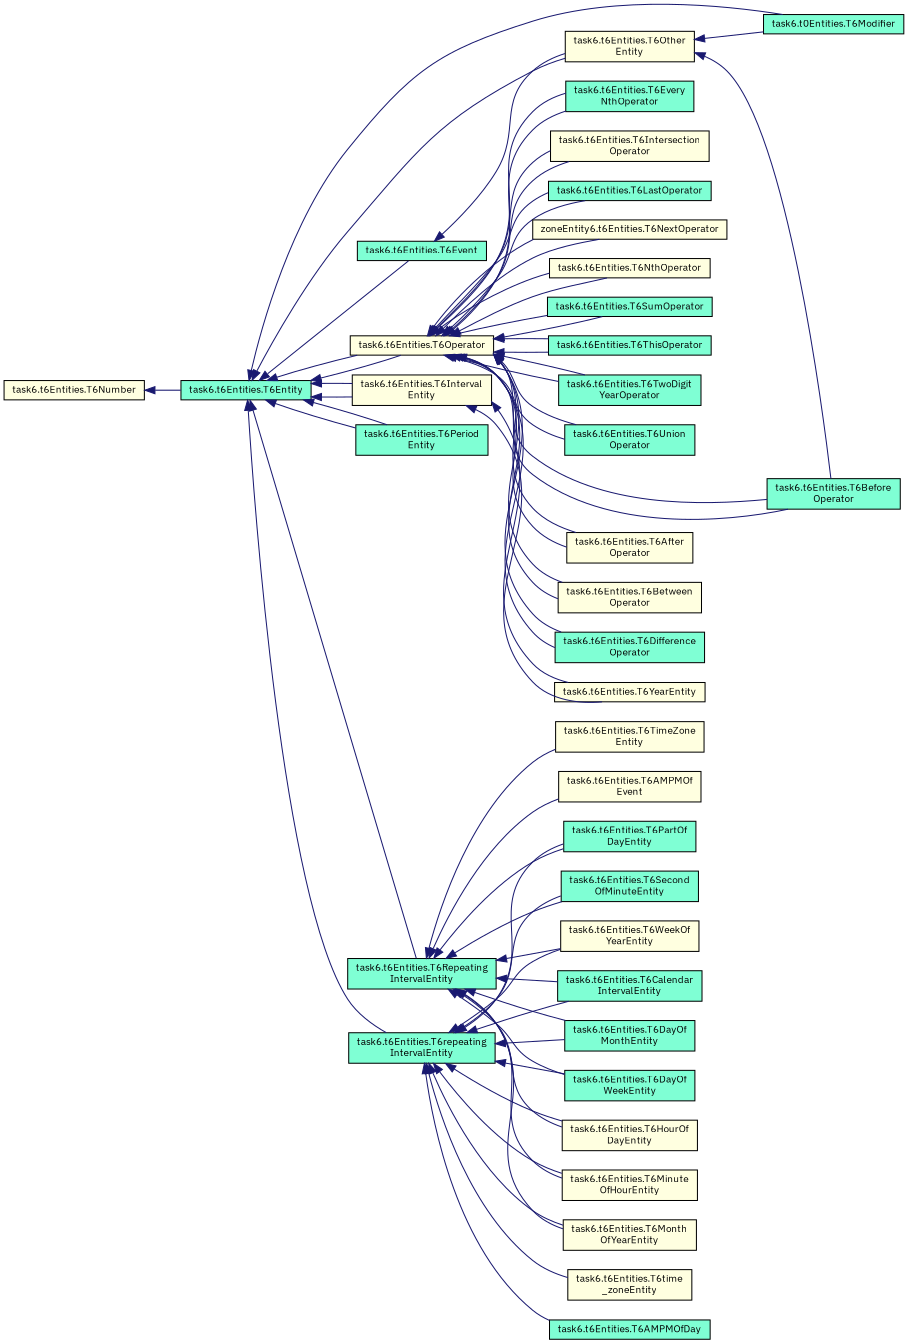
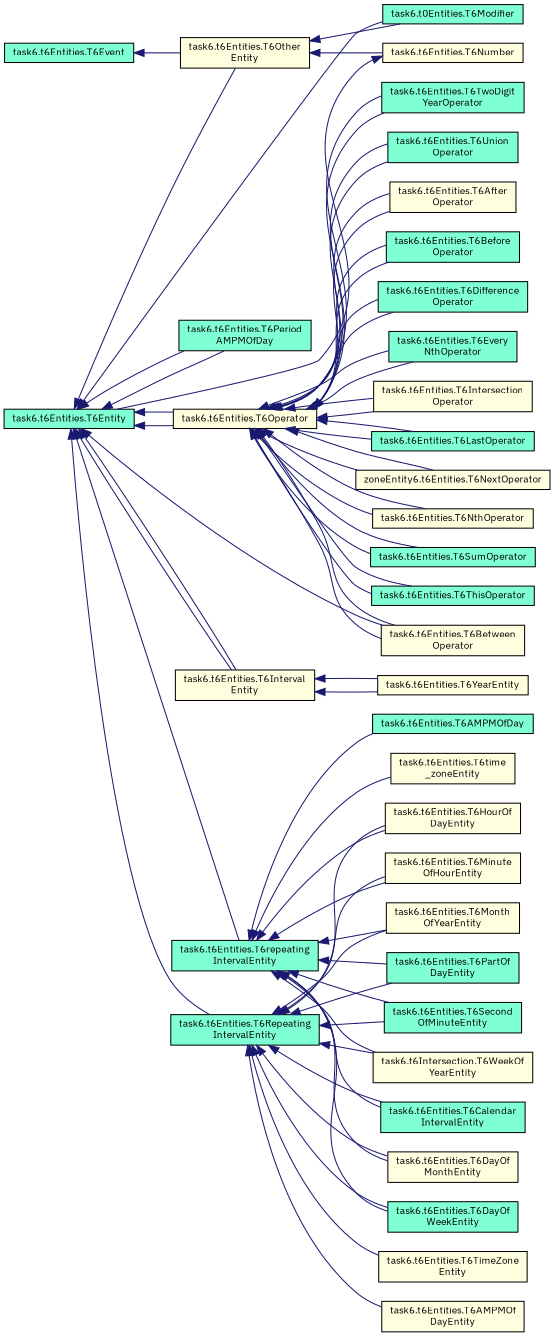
edge "task6.t6Entities.T6Before Operator" -> "task6.t6Entities.T6Other Entity": now "task6.t6Entities.T6Number" -> "task6.t6Entities.T6Other Entity"
edge "task6.t6Entities.T6Event" -> "task6.t6Entities.T6Entity": now "task6.t6Entities.T6Between Operator" -> "task6.t6Entities.T6Entity"
node "task6.t6Entities.T6Period Entity": label "task6.t6Entities.T6Period Entity" -> "task6.t6Entities.T6Period AMPMOfDay"
node "task6.t6Entities.T6AMPMOf Event": label "task6.t6Entities.T6AMPMOf Event" -> "task6.t6Entities.T6AMPMOf DayEntity"
node "task6.t6Entities.T6WeekOf YearEntity": label "task6.t6Entities.T6WeekOf YearEntity" -> "task6.t6Intersection.T6WeekOf YearEntity"
node "task6.t6Entities.T6DayOf MonthEntity": fillcolor aquamarine -> lightyellow
